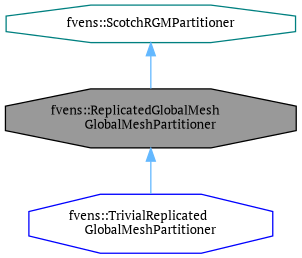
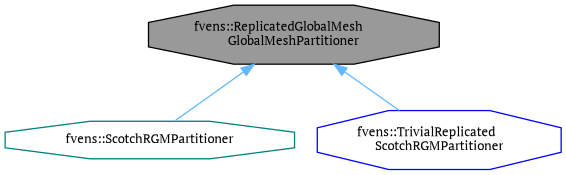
edge "fvens::ReplicatedGlobalMesh GlobalMeshPartitioner" -> "fvens::ScotchRGMPartitioner": reversed
node "fvens::TrivialReplicated GlobalMeshPartitioner": label "fvens::TrivialReplicated GlobalMeshPartitioner" -> "fvens::TrivialReplicated ScotchRGMPartitioner"
